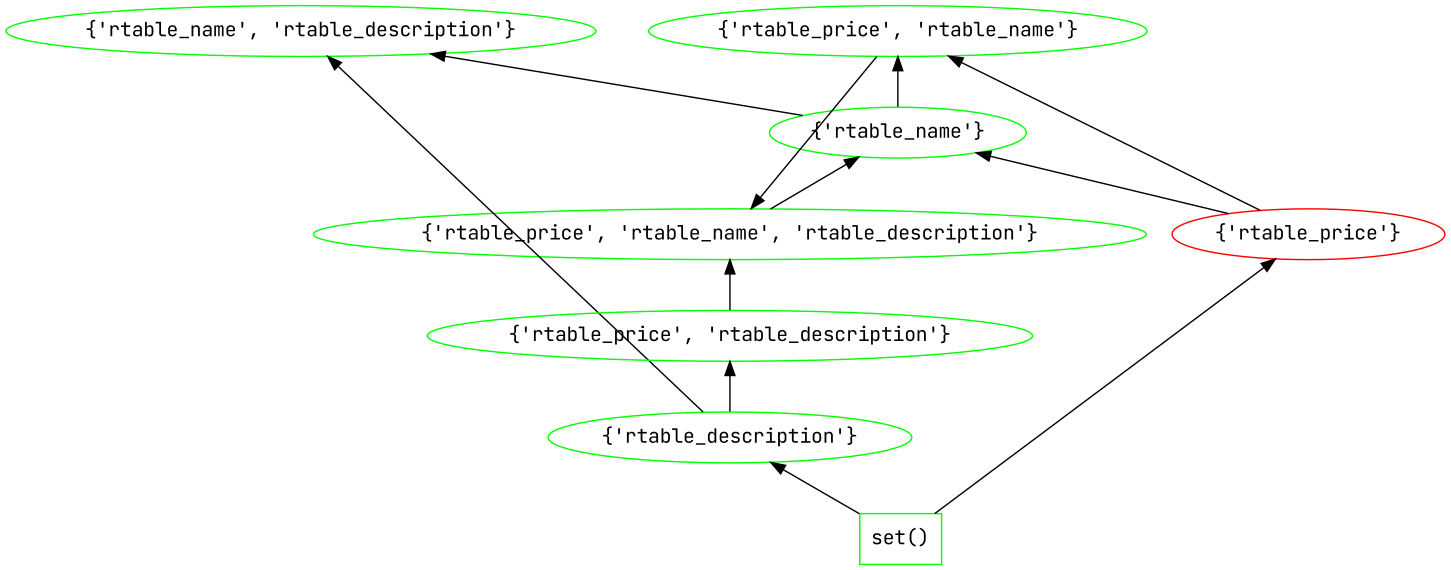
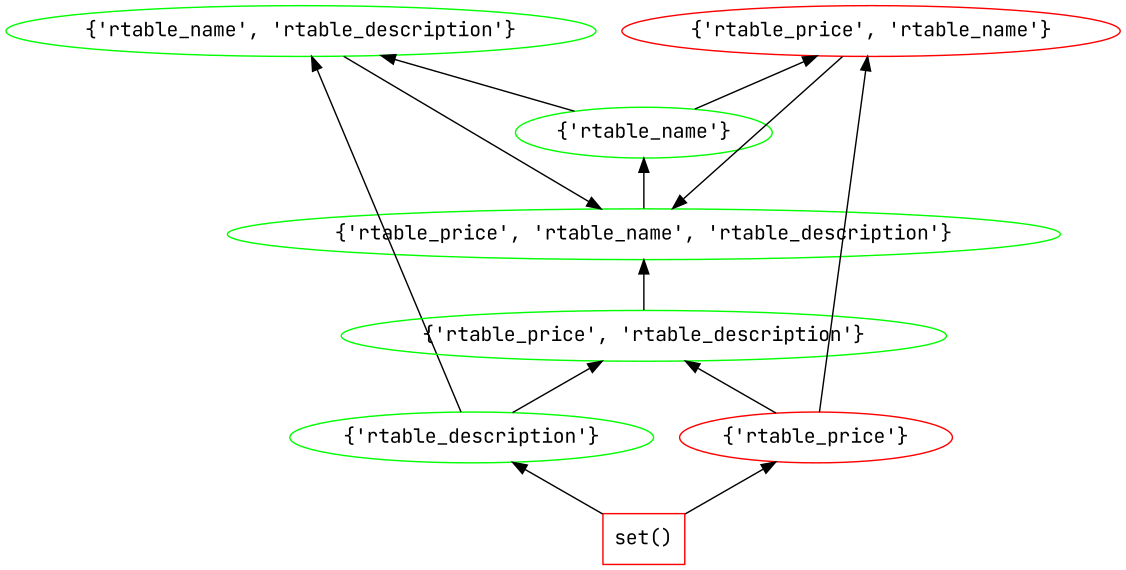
node "{'rtable_price', 'rtable_name'}": color green -> red
edge "{'rtable_name', 'rtable_description'}" -> "{'rtable_price', 'rtable_name', 'rtable_description'}": added
edge "{'rtable_price'}" -> "{'rtable_name'}": now "{'rtable_price'}" -> "{'rtable_price', 'rtable_description'}"
node "set()": color green -> red
